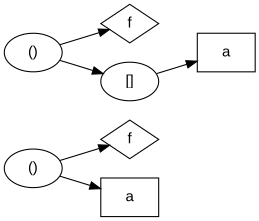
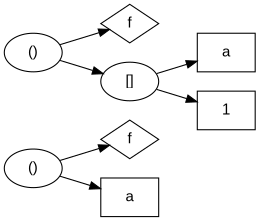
node "1": added
